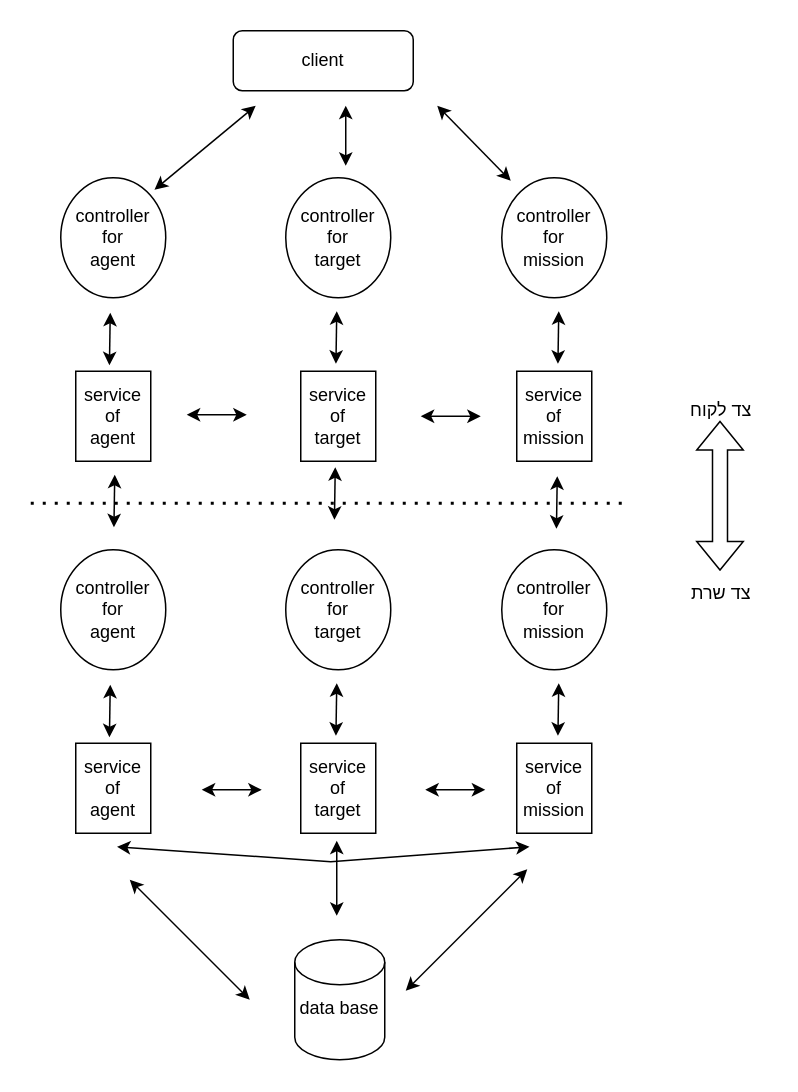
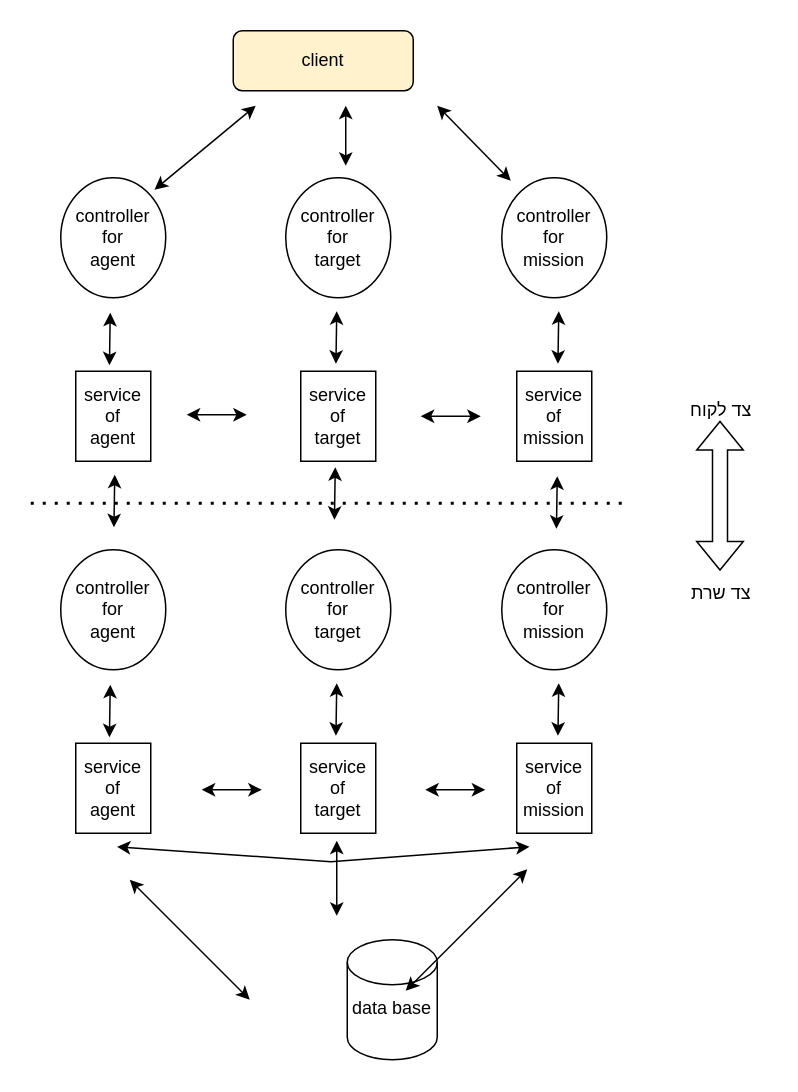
node "client": fillcolor #ffffff -> #fff2cc
node "data base": moved (340, 1000) -> (392, 1000)
